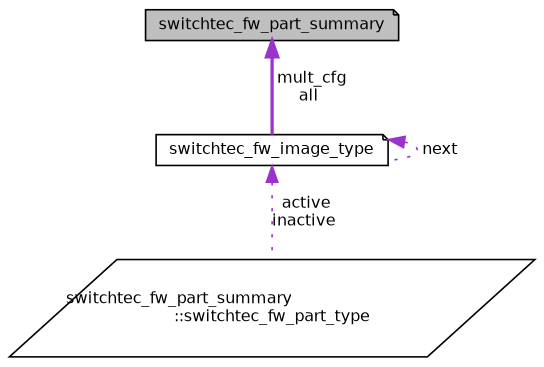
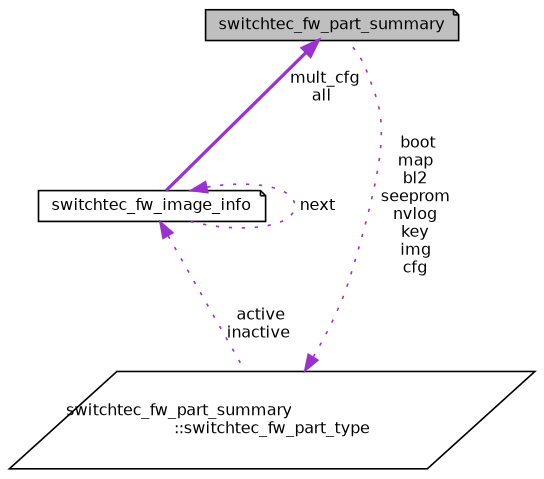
node "switchtec_fw_image_type": label "switchtec_fw_image_type" -> "switchtec_fw_image_info"
edge "switchtec_fw_part_summary" -> "switchtec_fw_part_summary ::switchtec_fw_part_type": added, label "boot map bl2 seeprom nvlog key img cfg"
